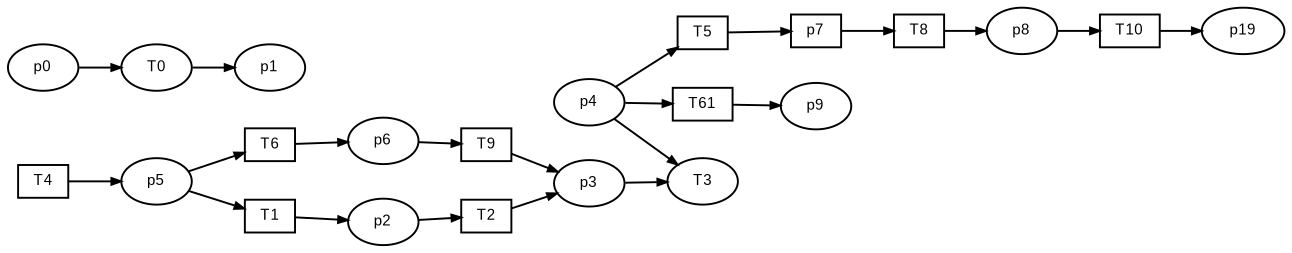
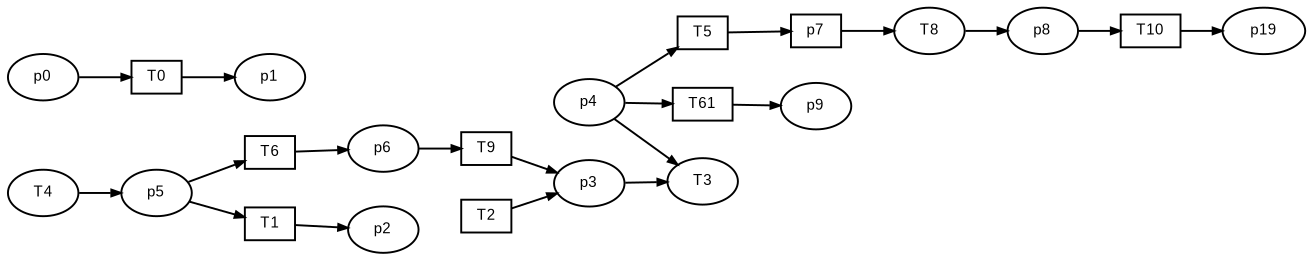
node "T8": shape box -> ellipse
node "T0": shape ellipse -> box
node "T4": shape box -> ellipse
edge "p2" -> "T2": removed
